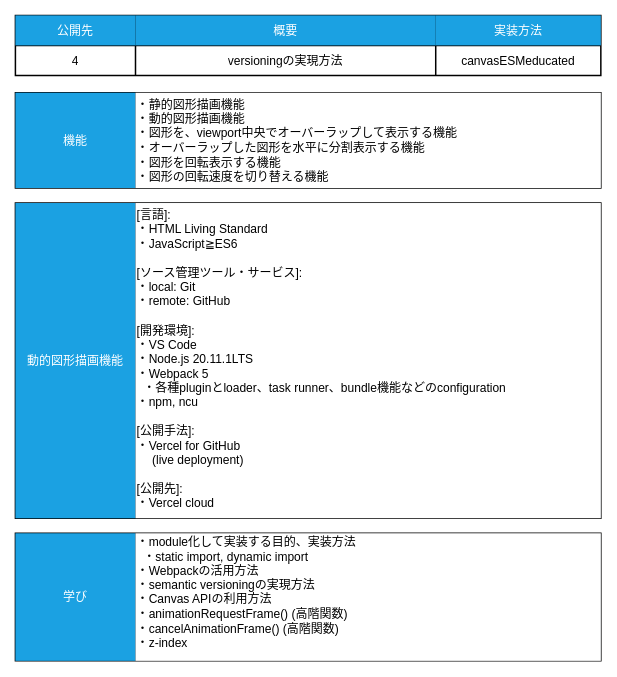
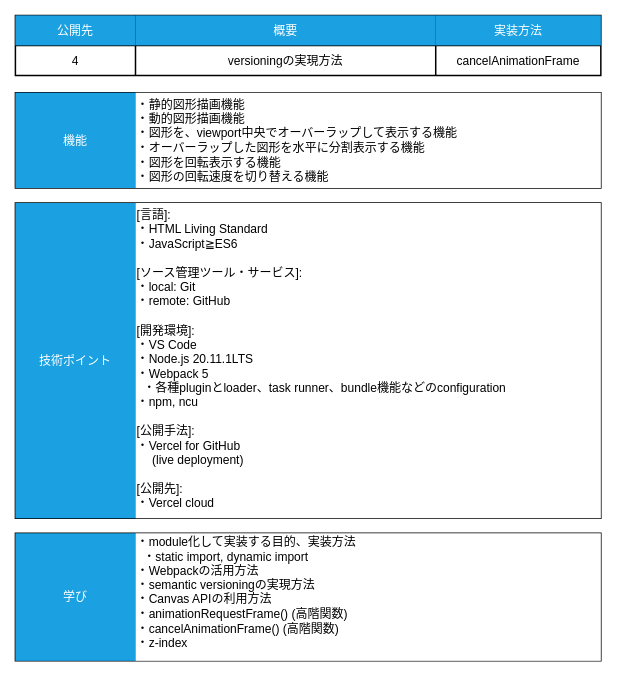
node "canvasESMeducated": label "canvasESMeducated" -> "cancelAnimationFrame"
node "動的図形描画機能": label "動的図形描画機能" -> "技術ポイント"
